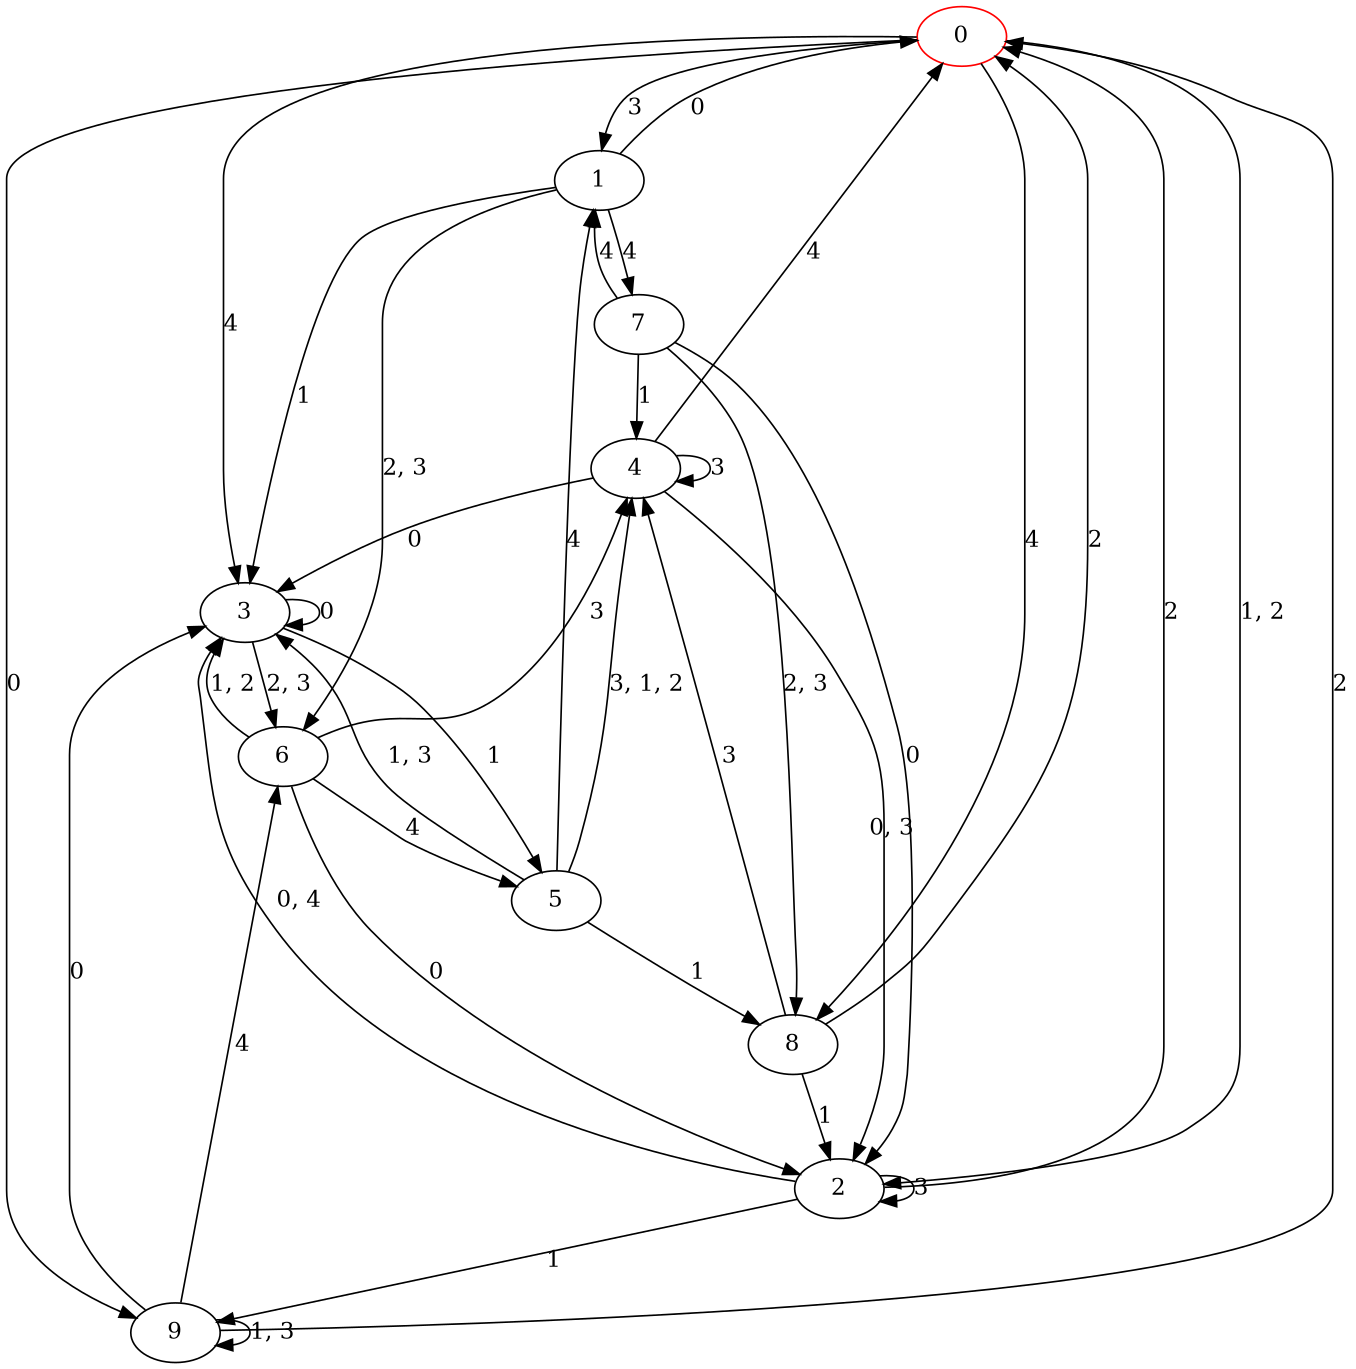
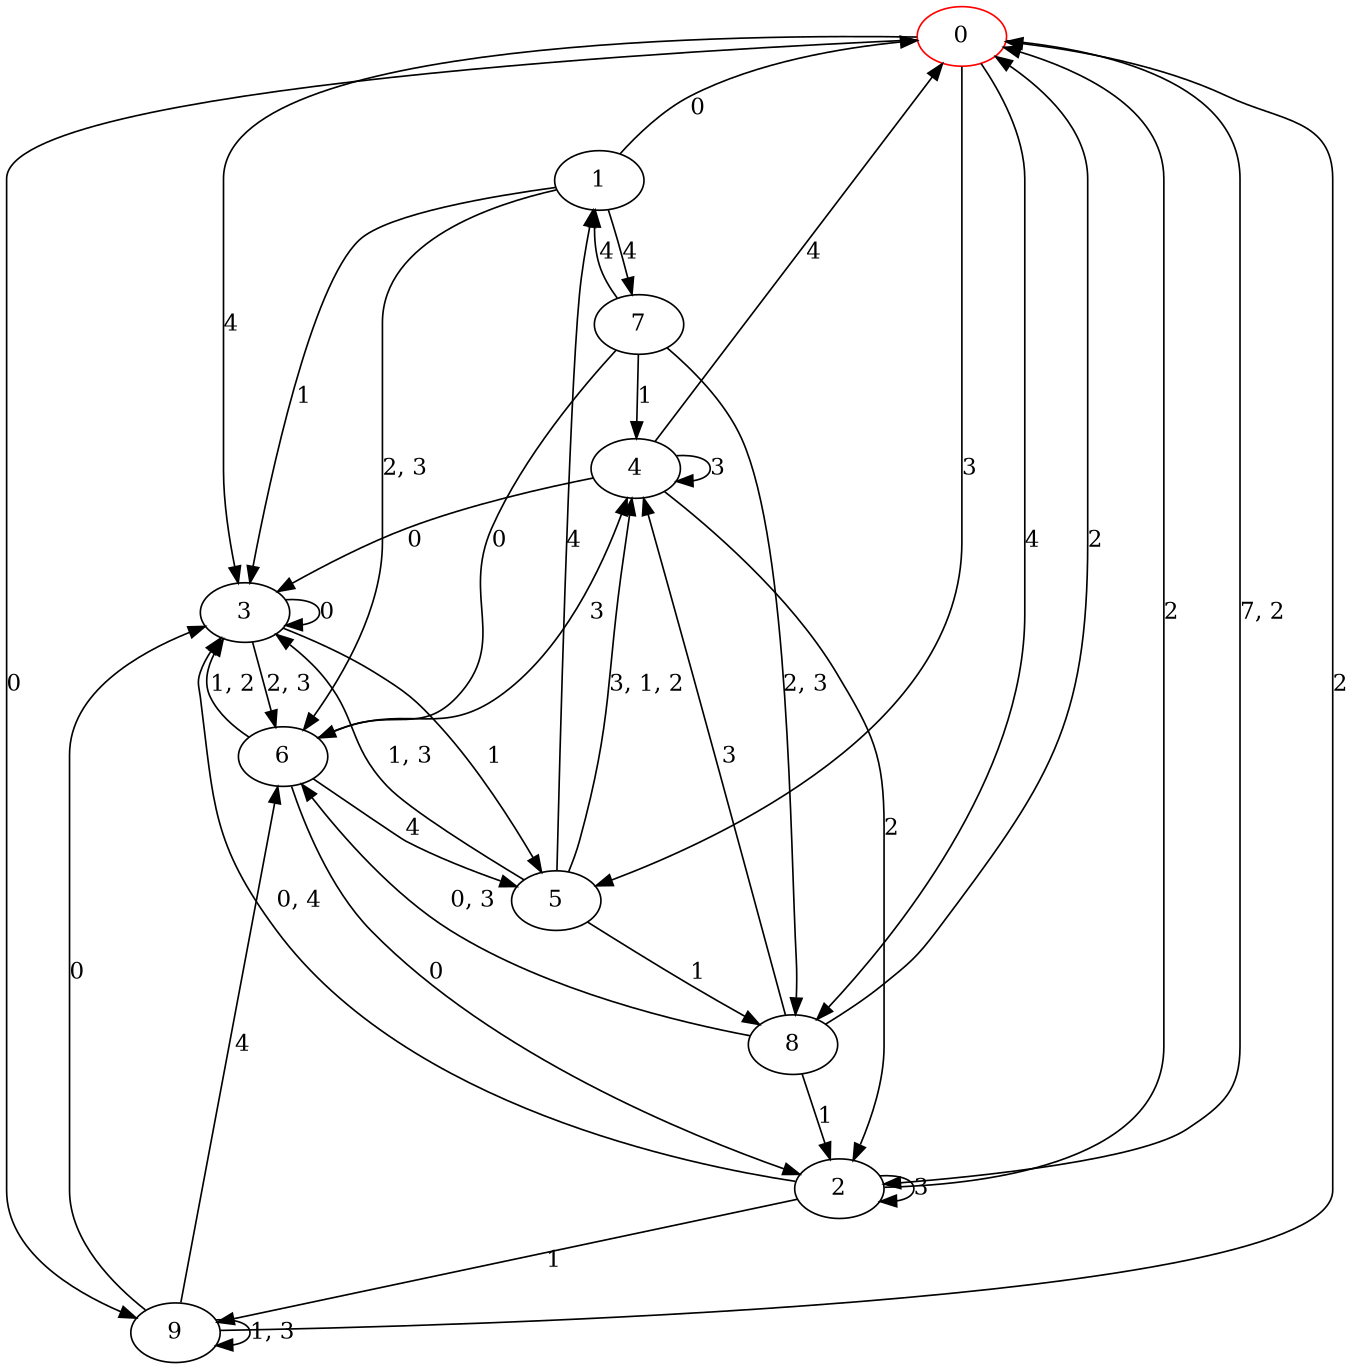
edge "0" -> "1": now "0" -> "5"
edge "0" -> "2": label "1, 2" -> "7, 2"
edge "7" -> "2": now "7" -> "6"
edge "4" -> "2": label "0, 3" -> "2"
edge "8" -> "6": added, label "0, 3"
